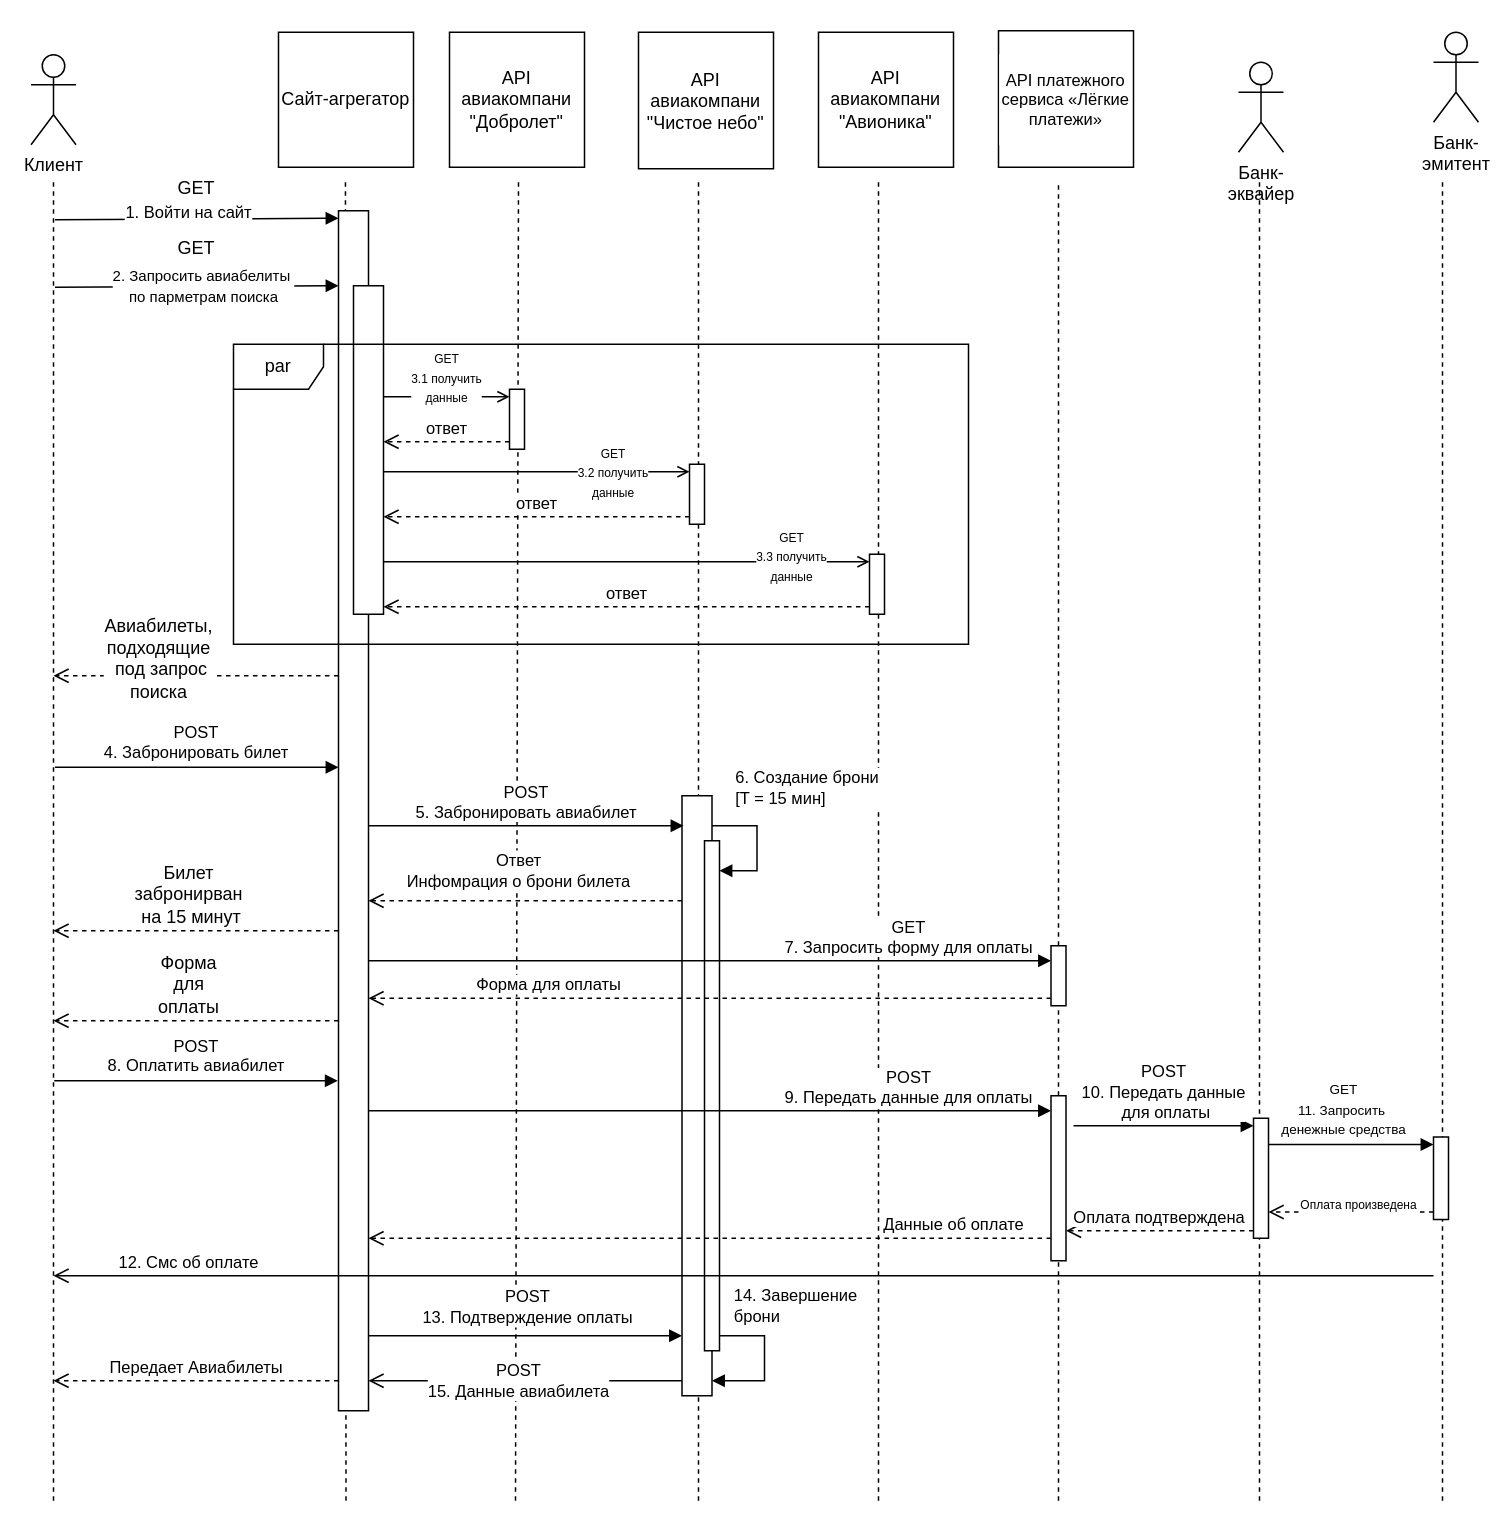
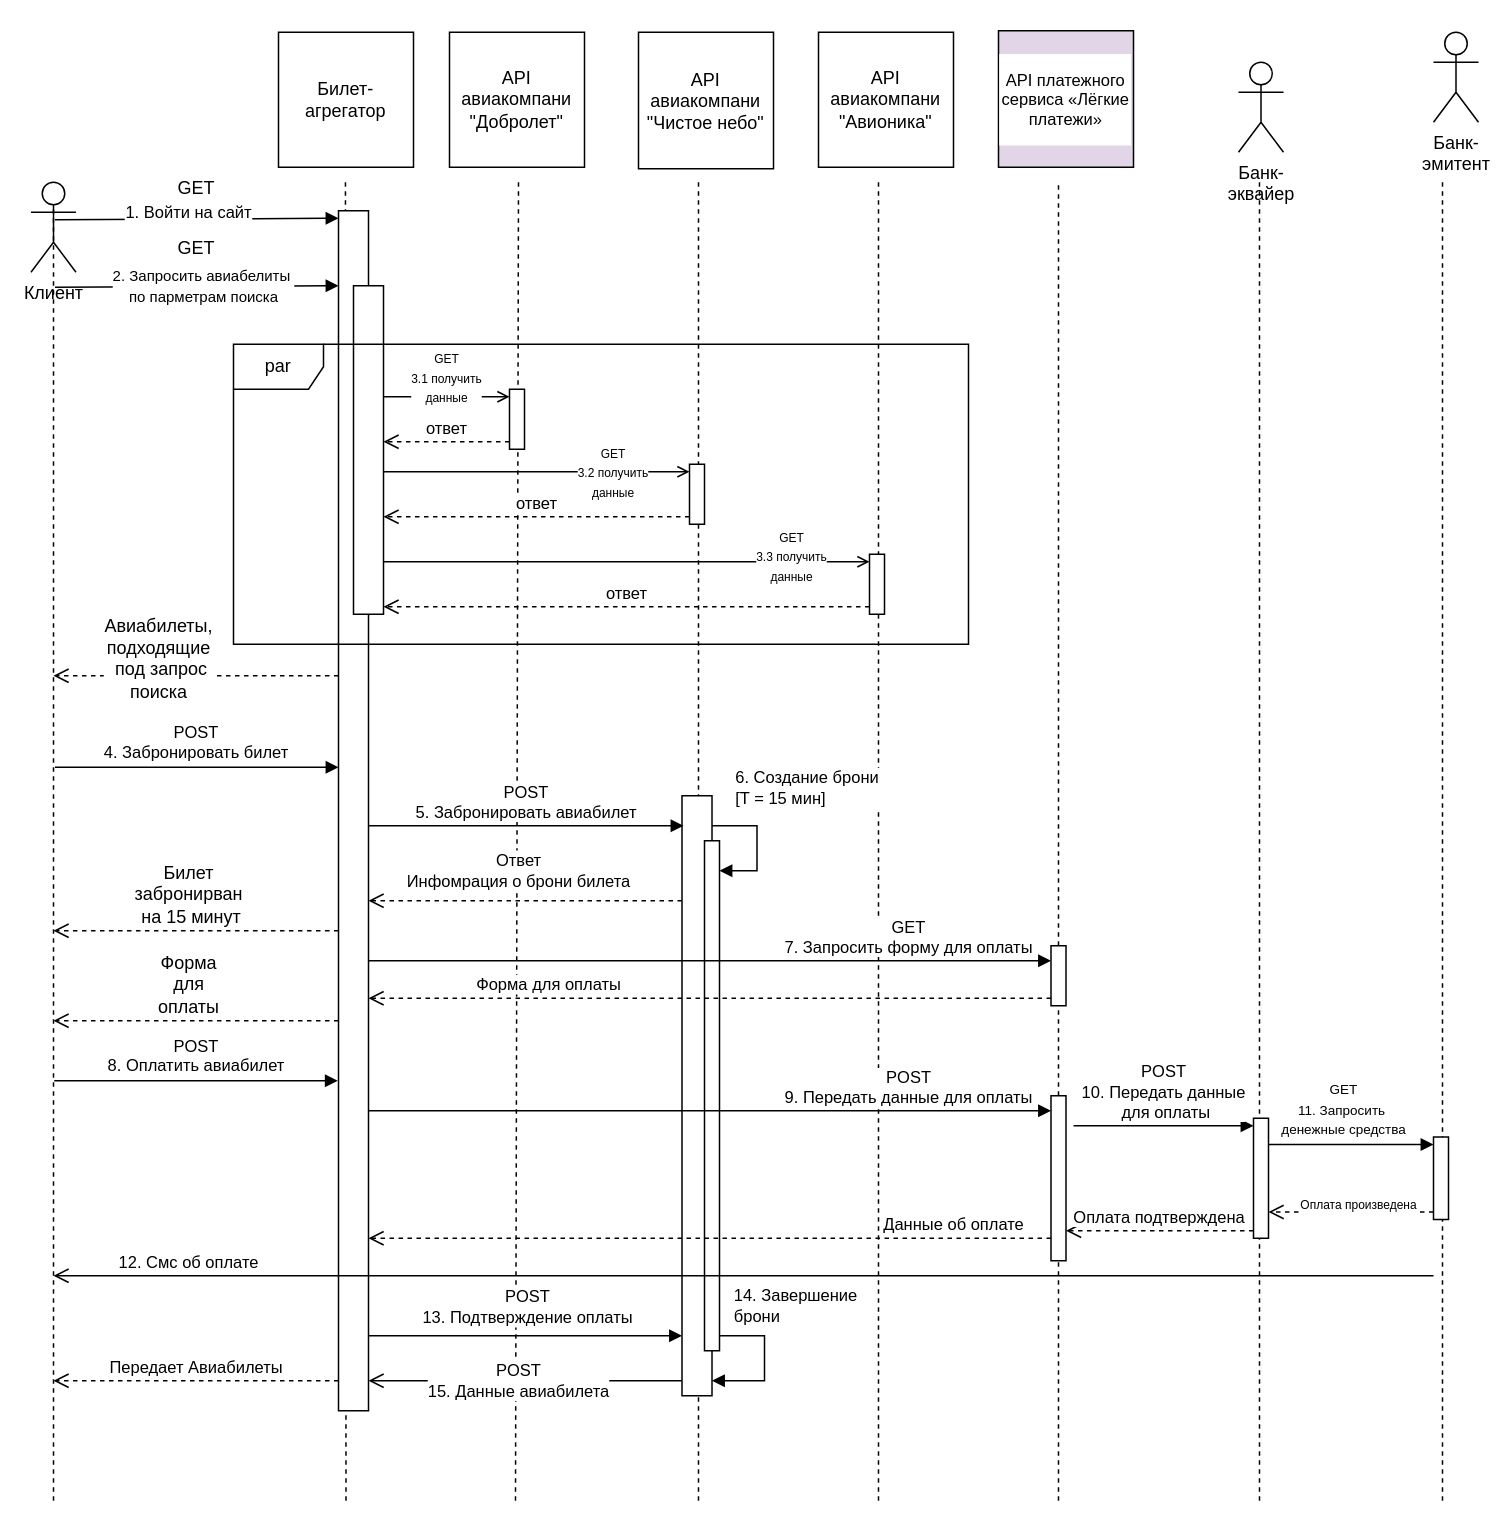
node "API платежного сервиса «Лёгкие платежи»": fillcolor #ffffff -> #e1d5e7
node "Клиент": moved (53, 100) -> (53, 227)
node "Сайт-агрегатор": label "Сайт-агрегатор" -> "Билет-агрегатор"
